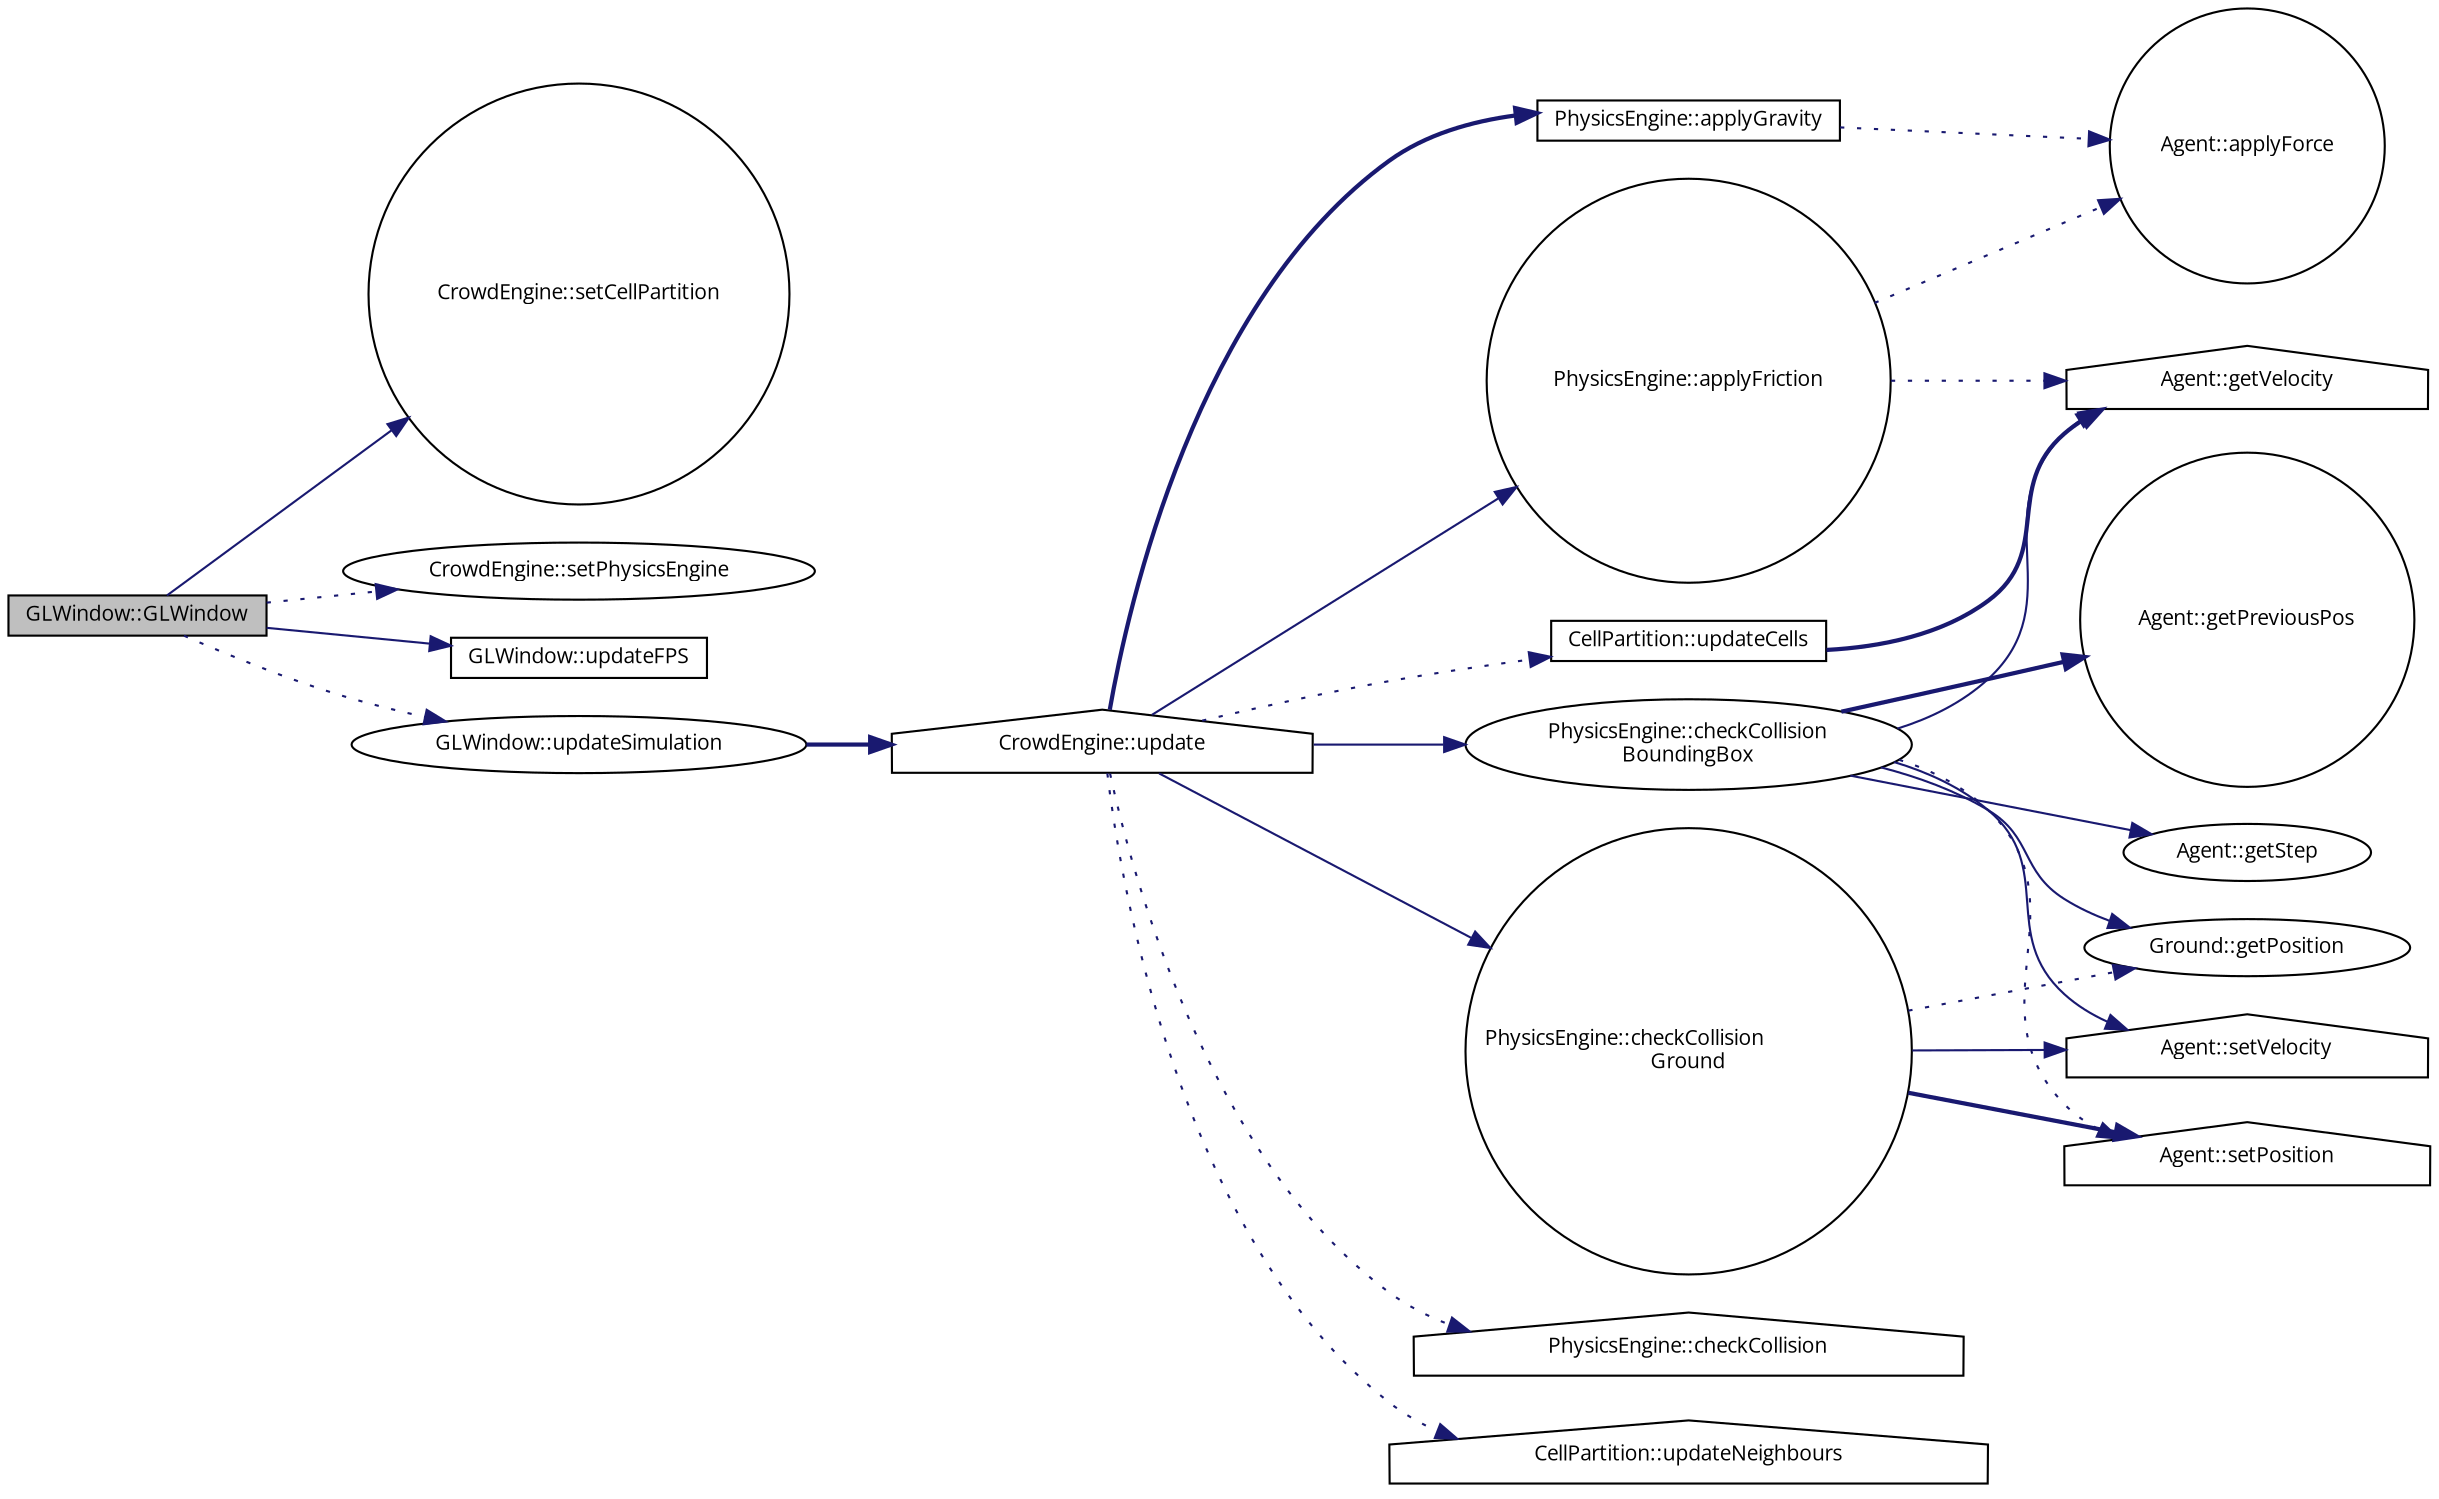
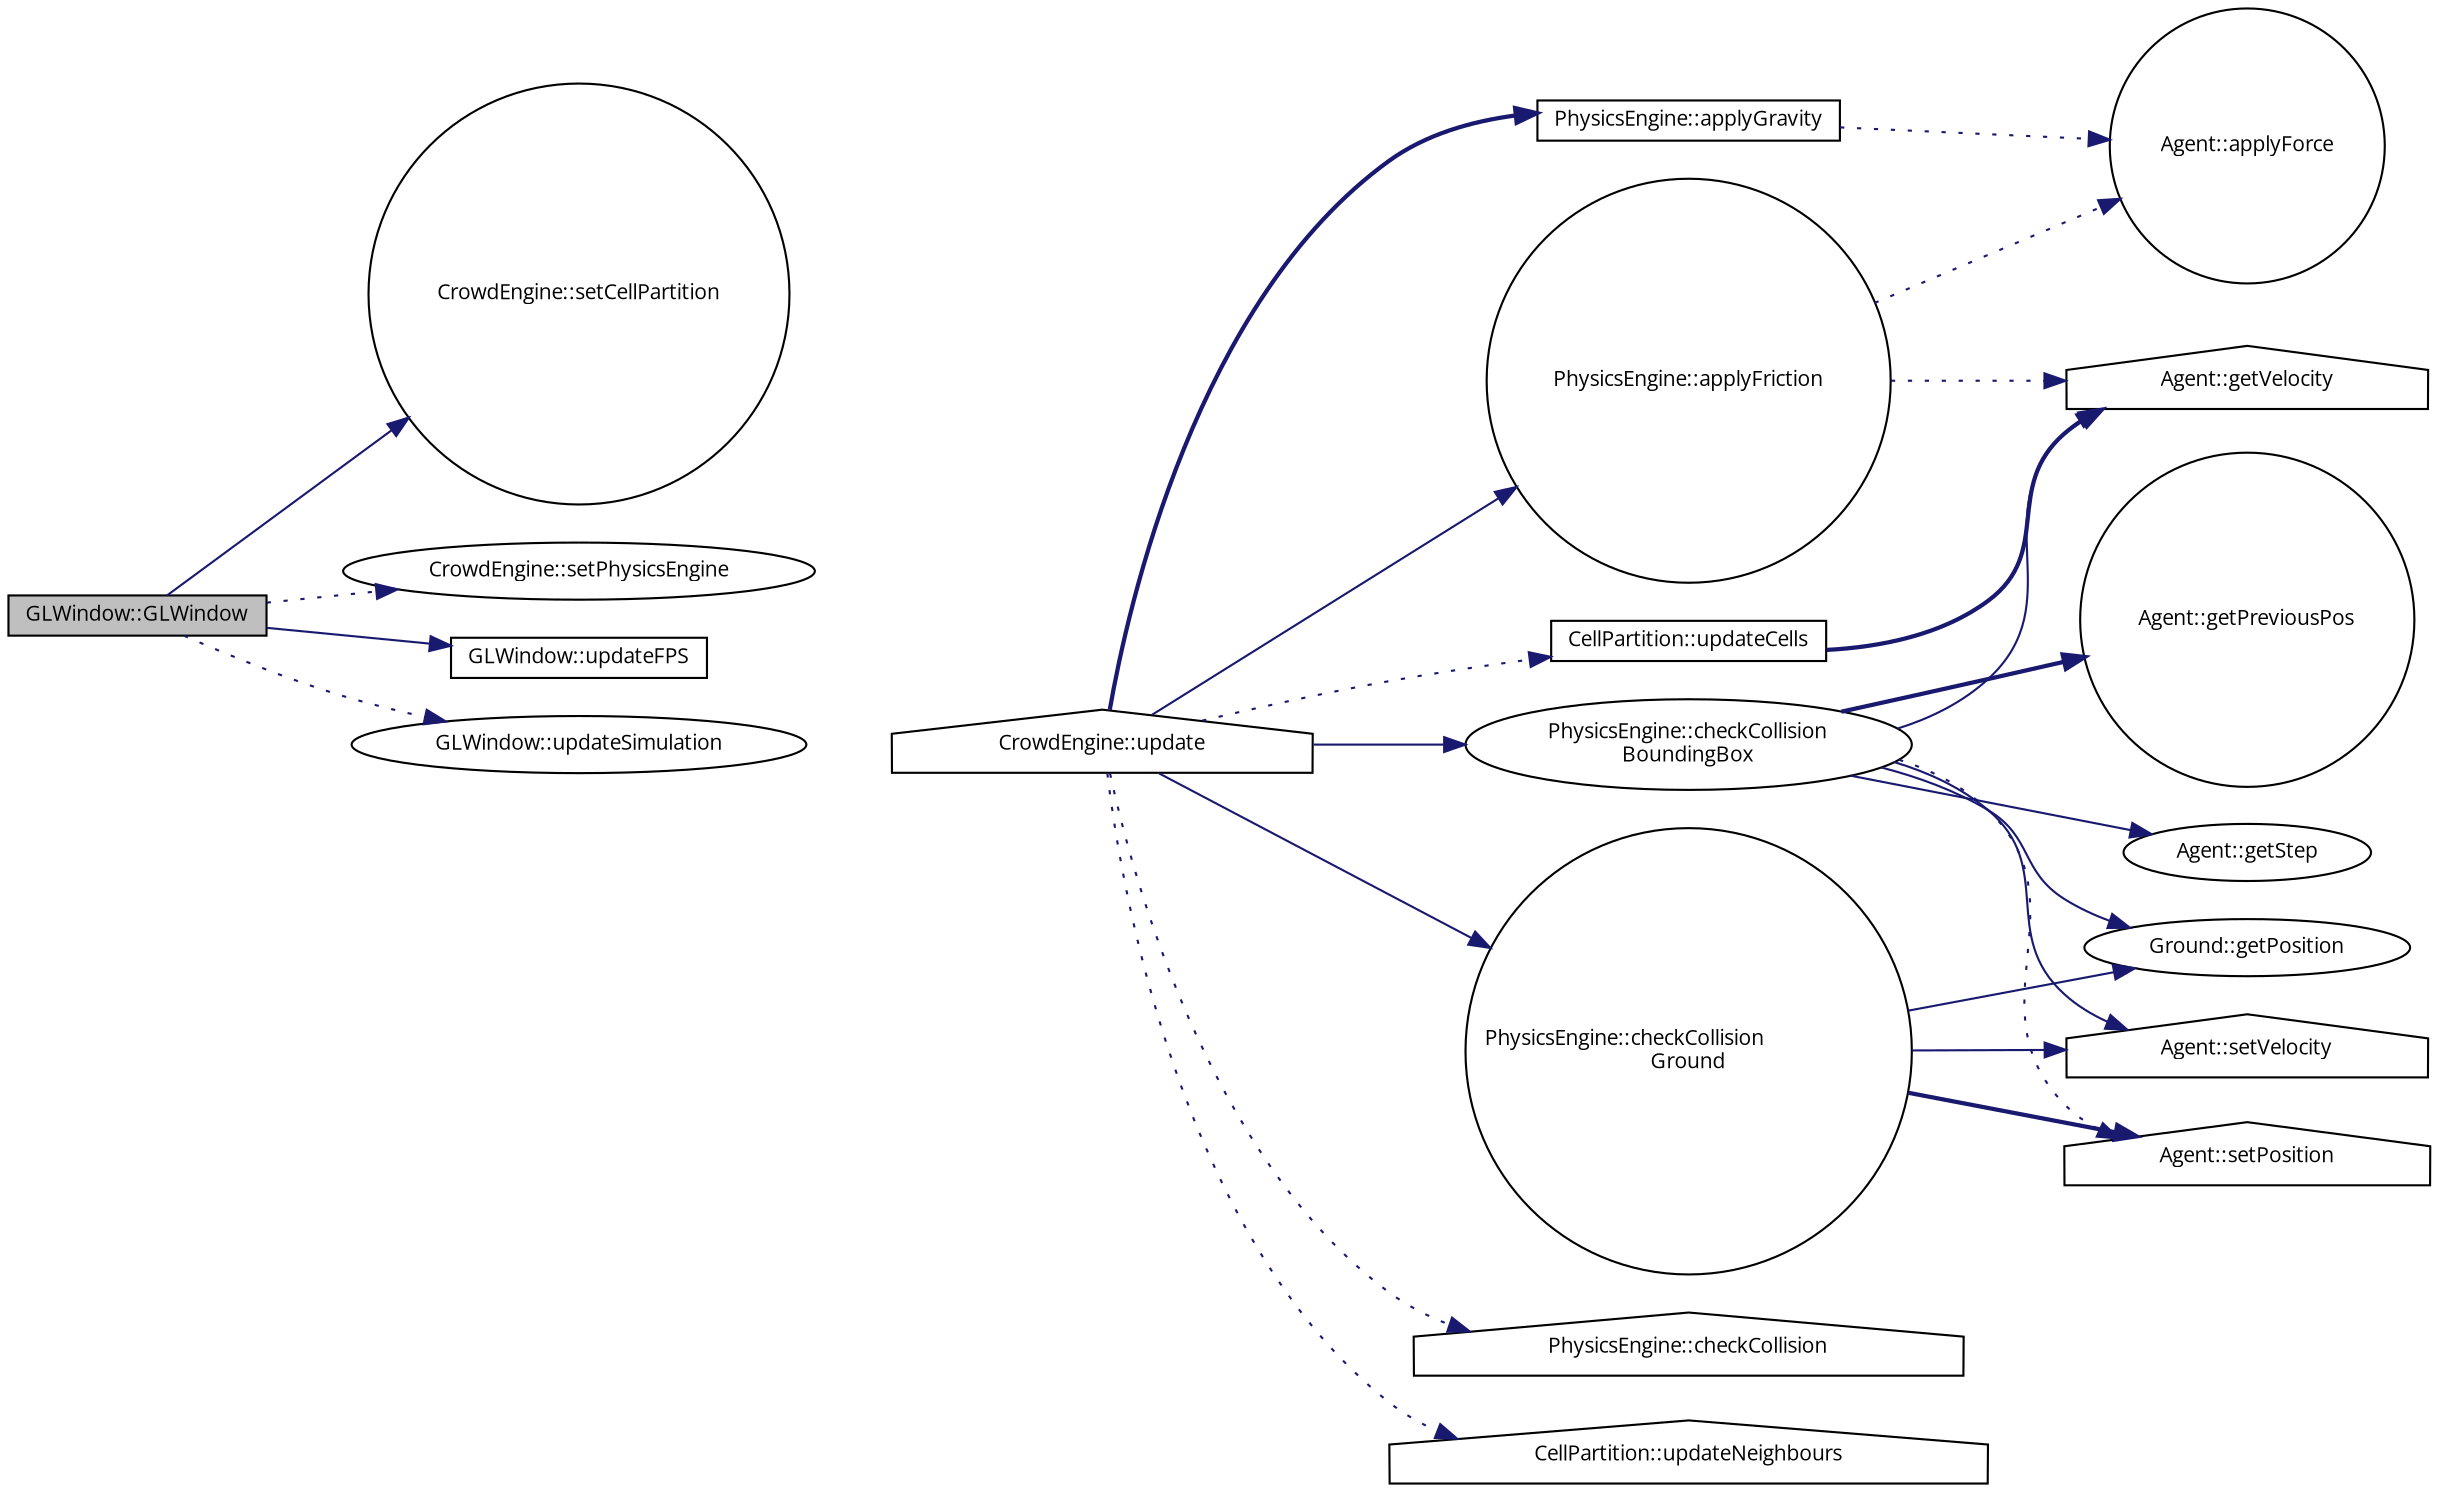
edge "GLWindow::updateSimulation" -> "CrowdEngine::update": removed
edge "PhysicsEngine::checkCollision Ground" -> "Ground::getPosition": style dotted -> solid
